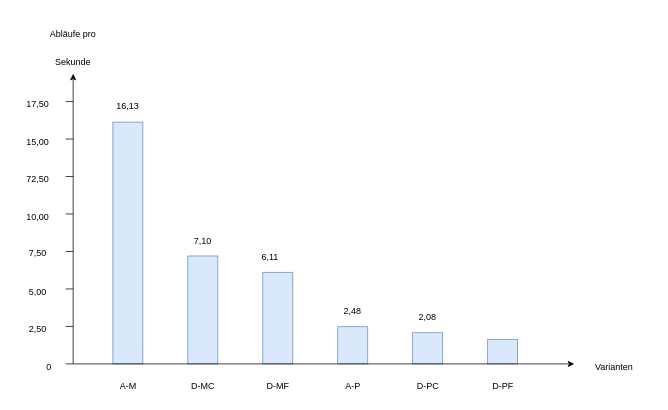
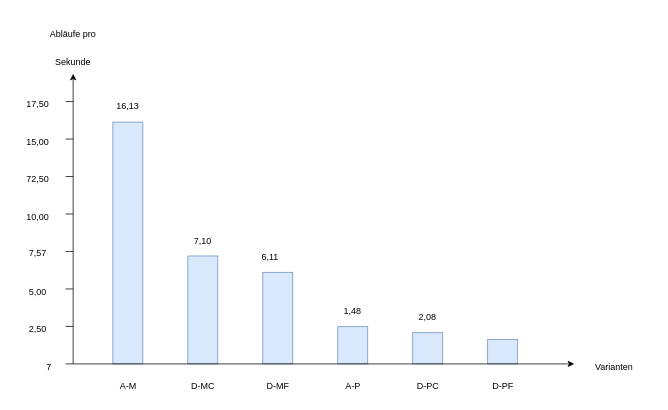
node "7,50": label "7,50" -> "7,57"
node "2,48": label "2,48" -> "1,48"
node "0": label "0" -> "7"
